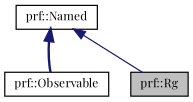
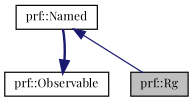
edge "prf::Observable" -> "prf::Named": reversed
